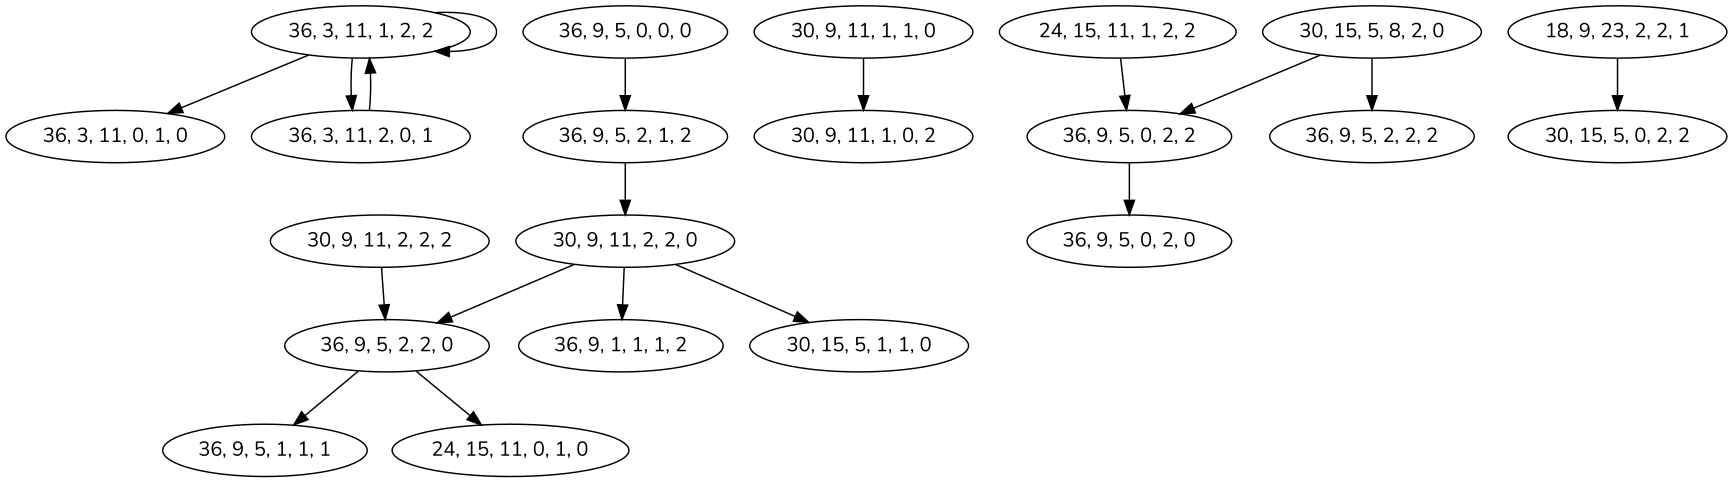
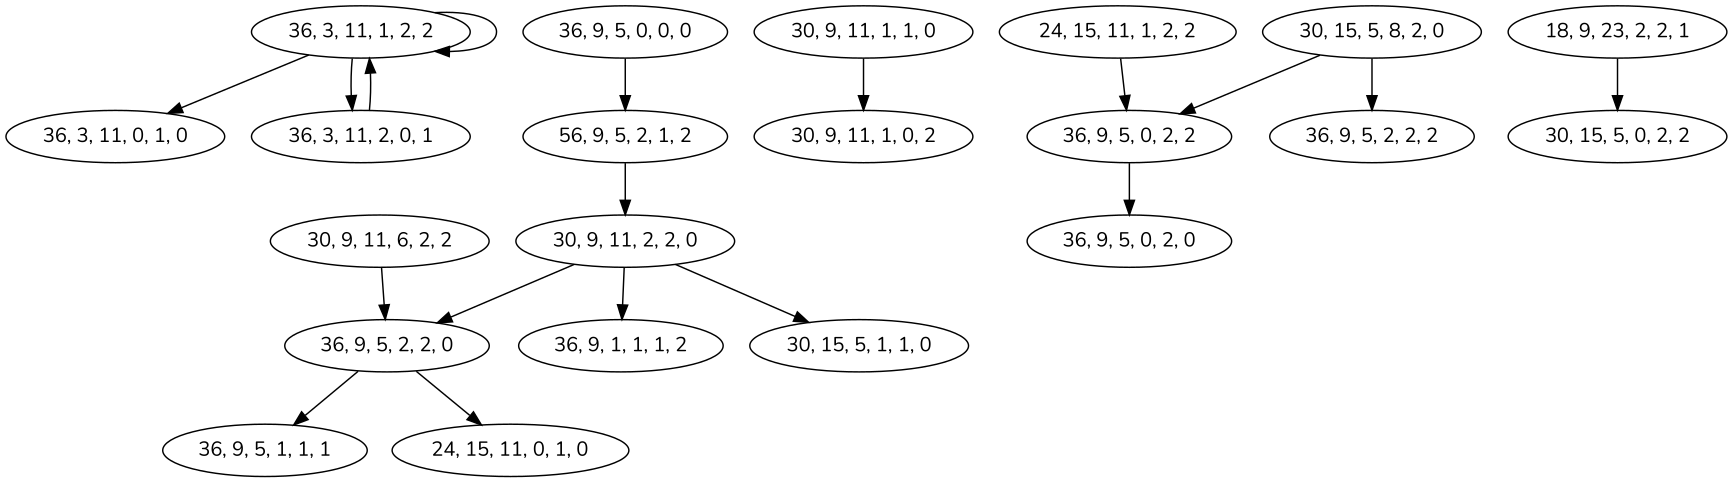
node "36, 9, 5, 2, 1, 2": label "36, 9, 5, 2, 1, 2" -> "56, 9, 5, 2, 1, 2"
node "30, 9, 11, 2, 2, 2": label "30, 9, 11, 2, 2, 2" -> "30, 9, 11, 6, 2, 2"
